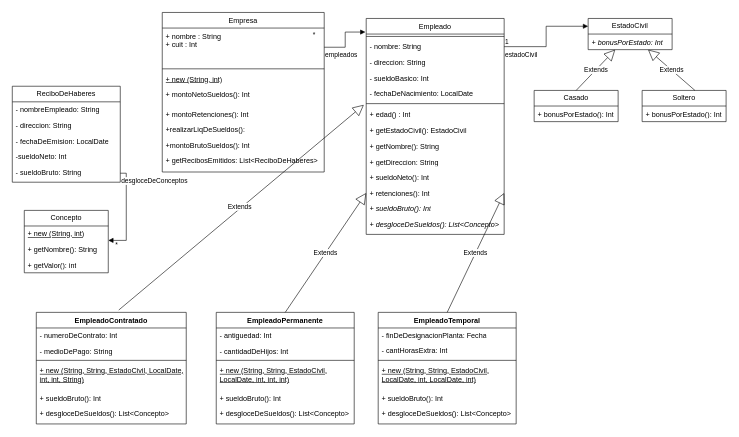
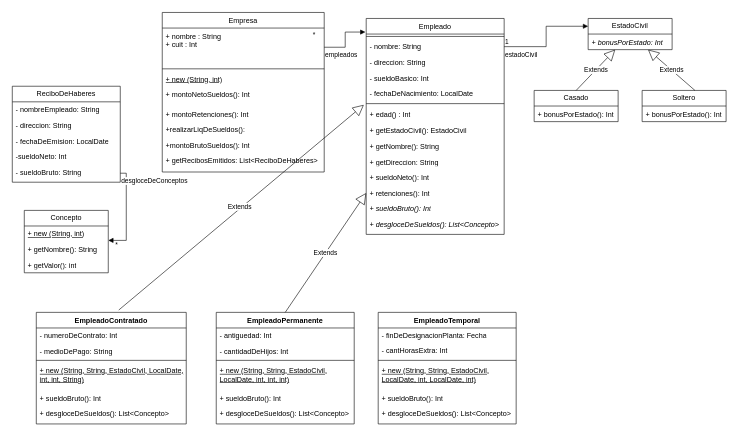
edge "EmpleadoTemporal" -> "+ retenciones(): Int": removed, label "Extends"
